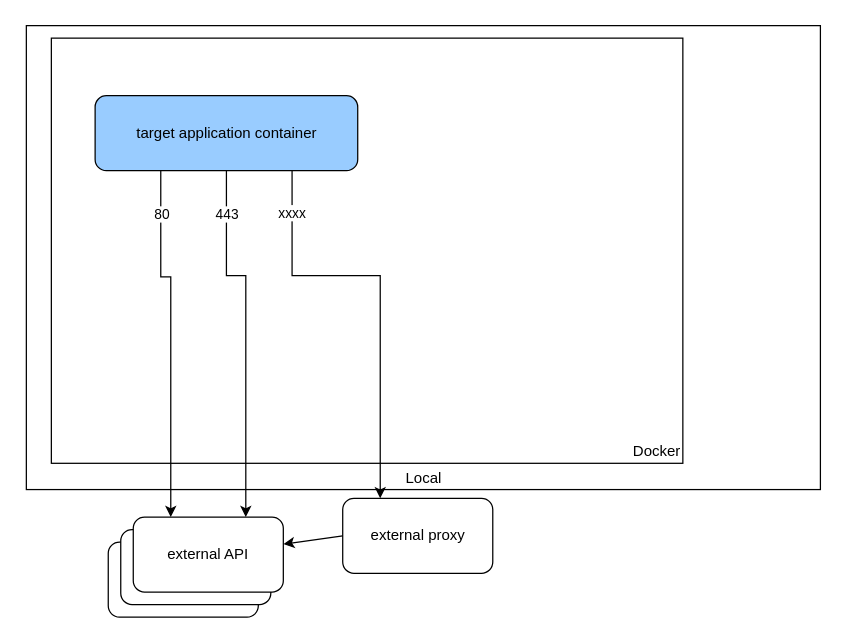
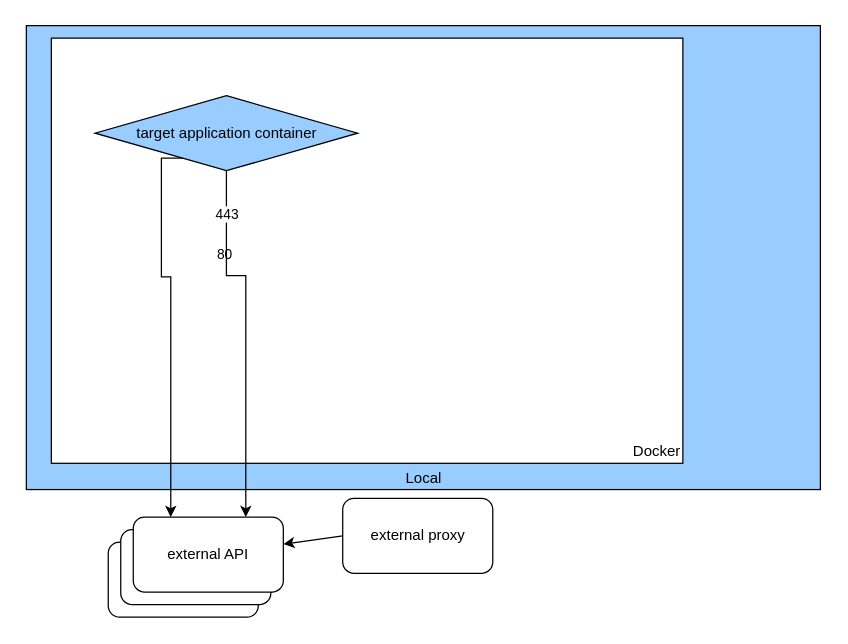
node "target application container": shape rounded rectangle -> diamond
edge "target application container" -> "external proxy": removed, label "xxxx"
node "Local": fillcolor #ffffff -> #99ccff
